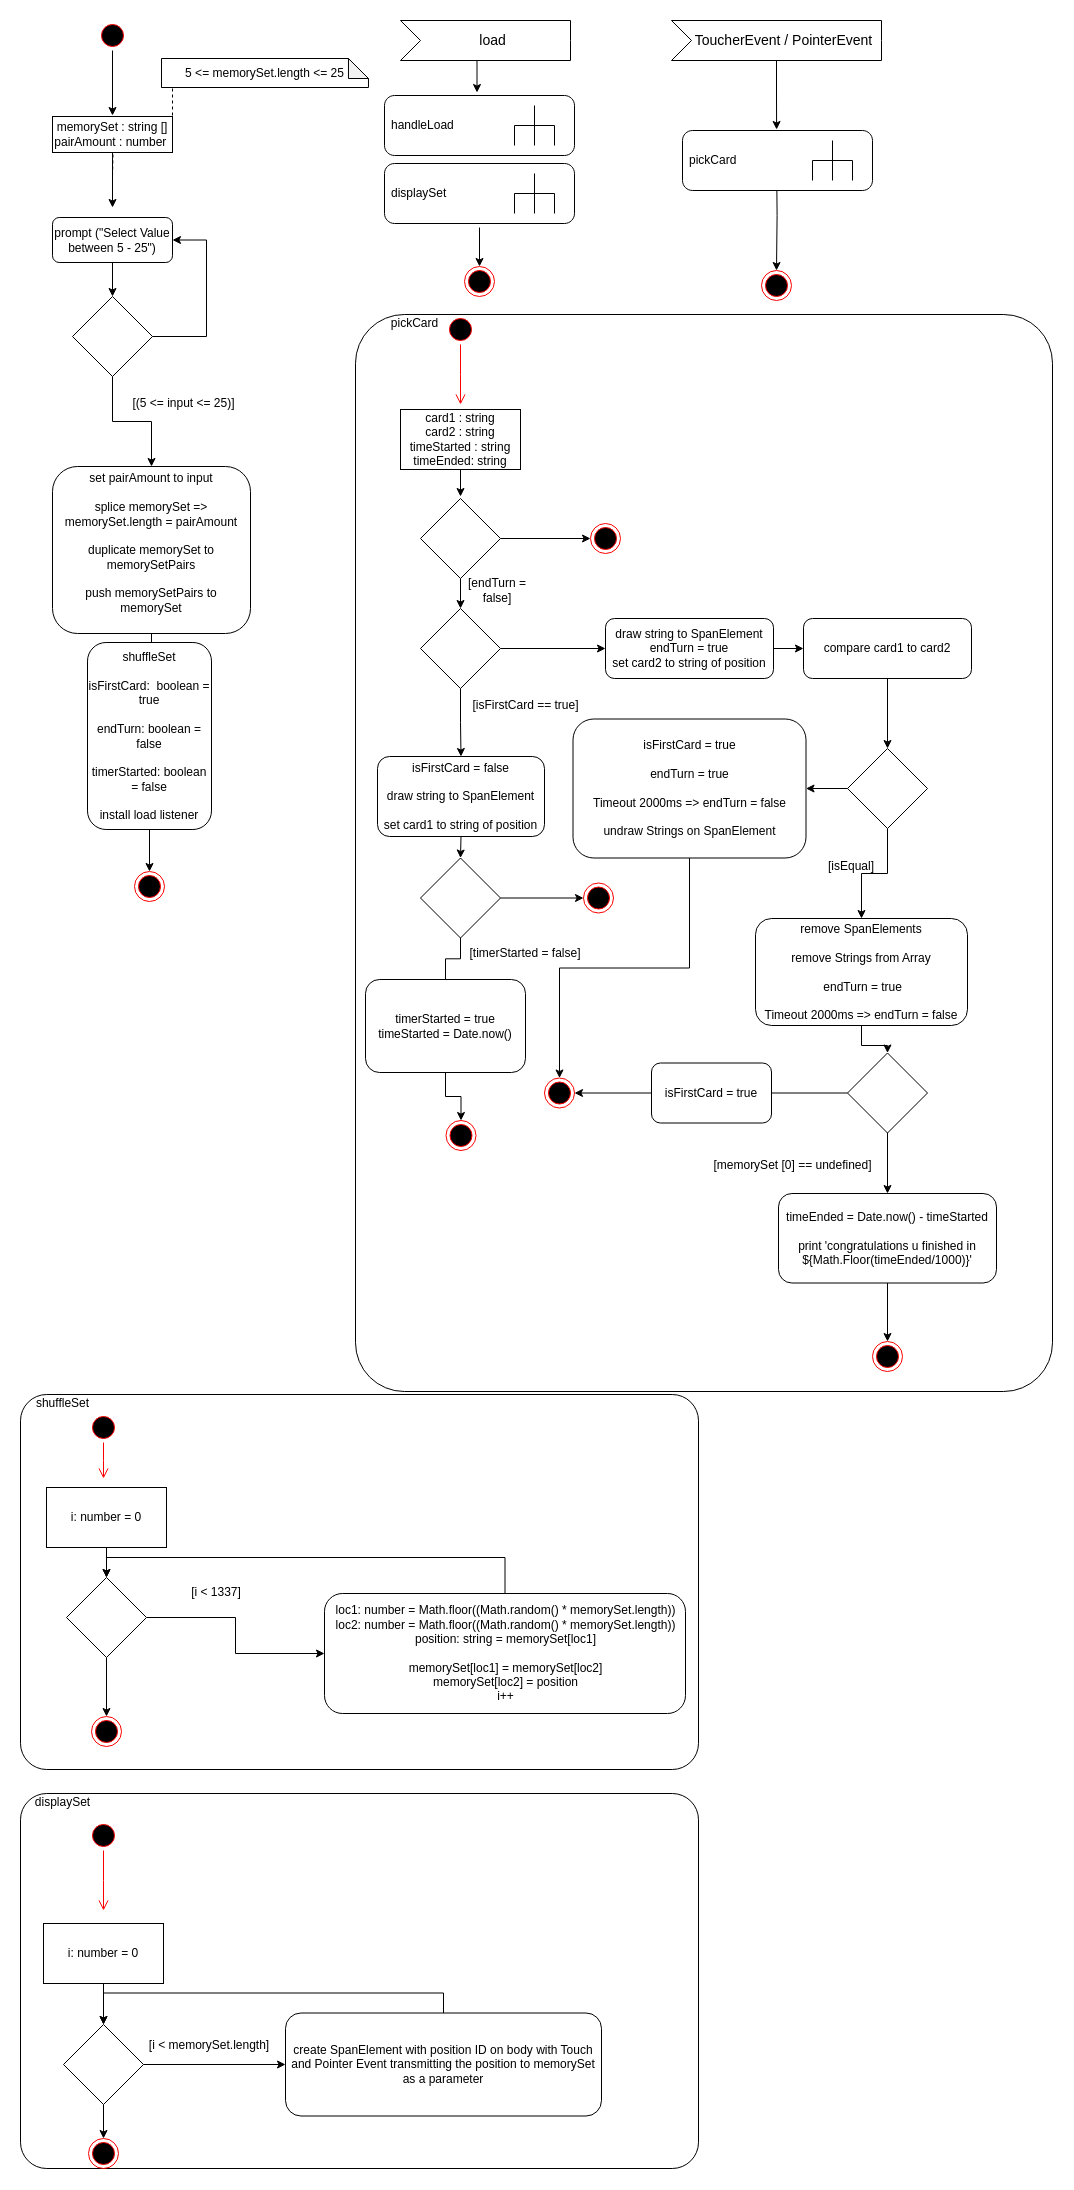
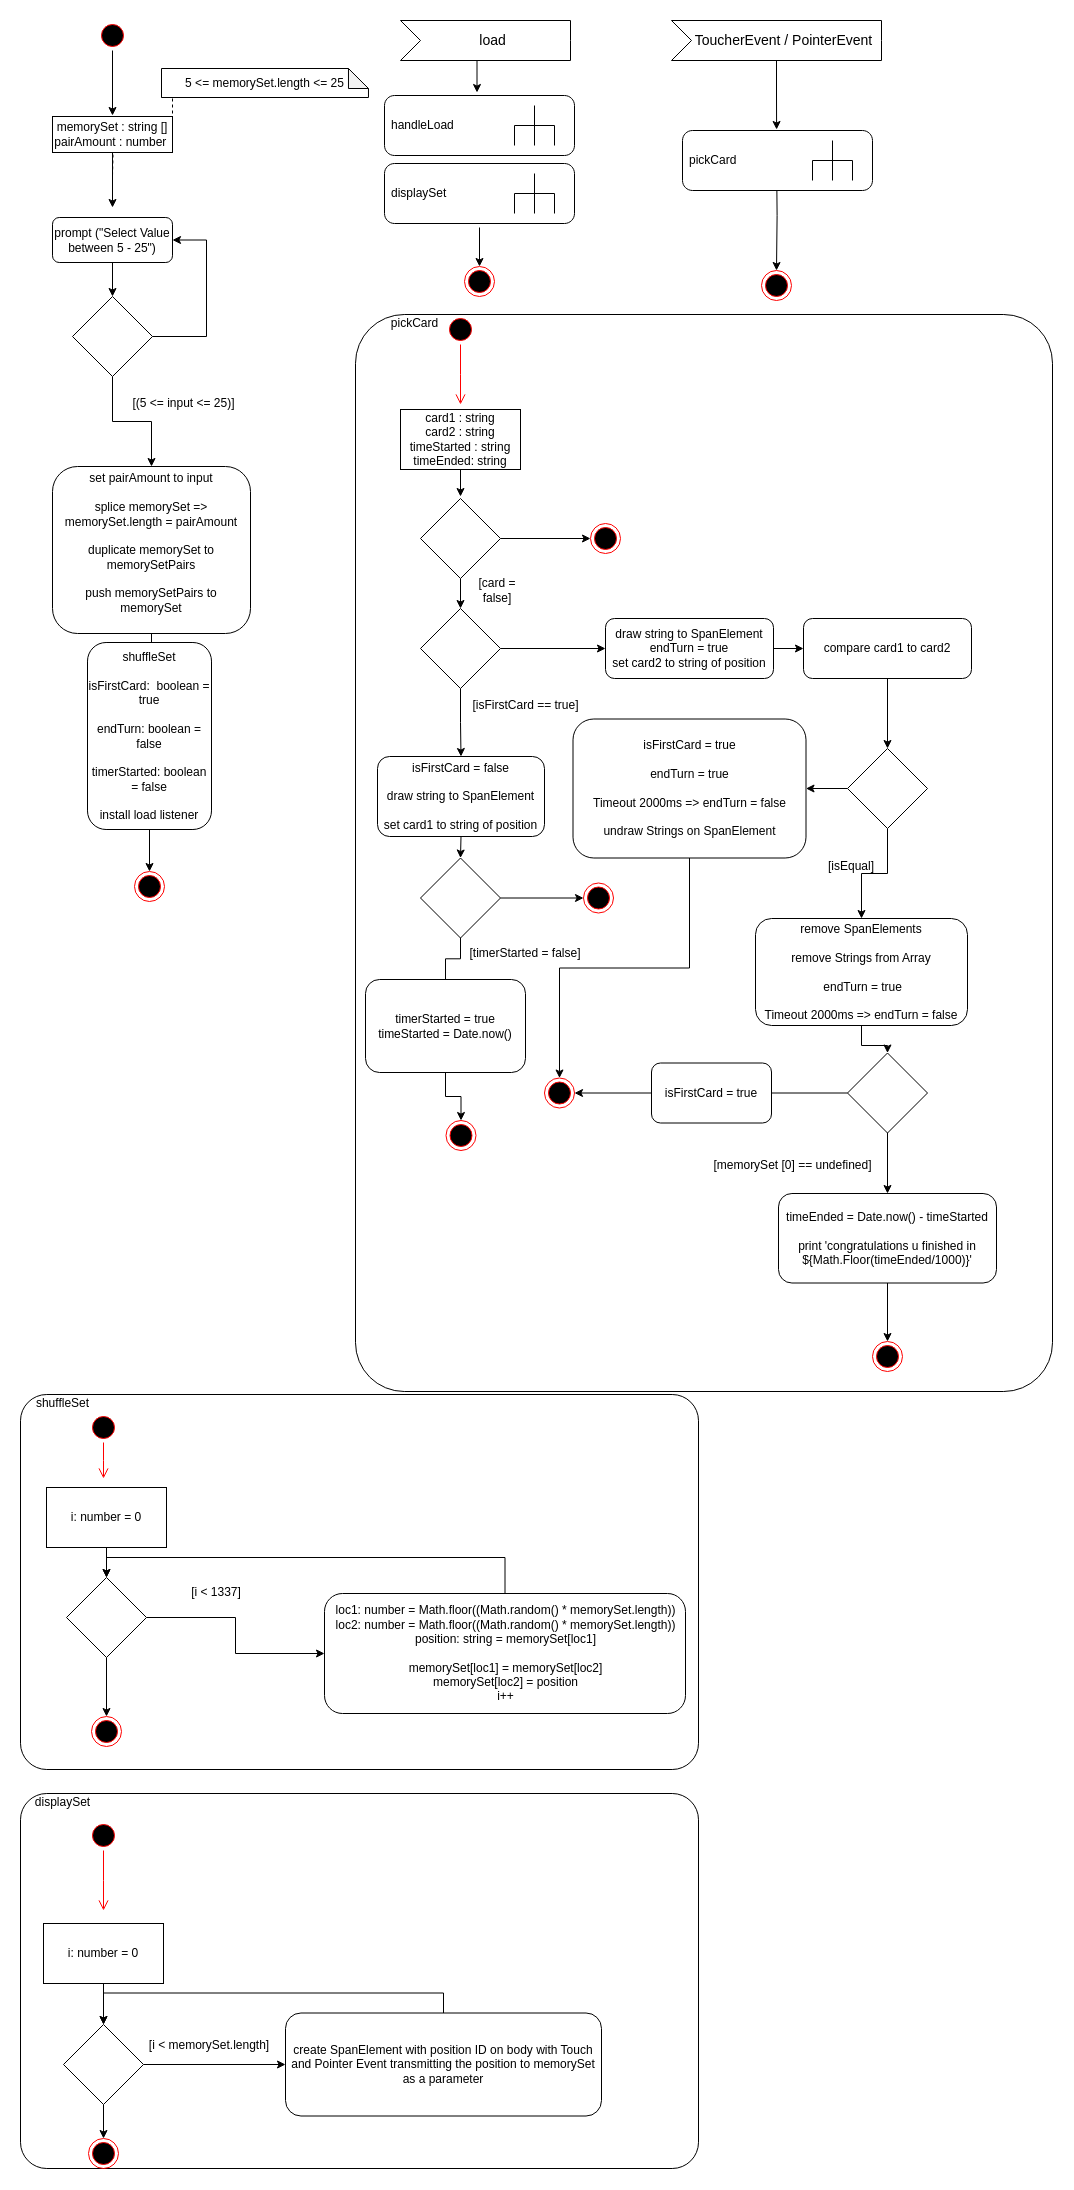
node "5 <= memorySet.length <= 25": moved (265, 73) -> (265, 83)
node "[endTurn = false]": label "[endTurn = false]" -> "[card = false]"
